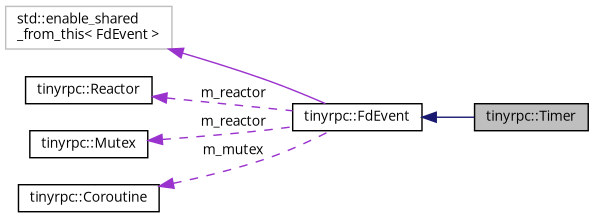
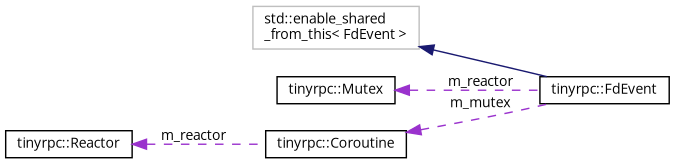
edge "tinyrpc::FdEvent" -> "std::enable_shared _from_this< FdEvent >": color darkorchid3 -> midnightblue
edge "tinyrpc::FdEvent" -> "tinyrpc::Reactor": now "tinyrpc::Coroutine" -> "tinyrpc::Reactor"
node "tinyrpc::Timer": removed
